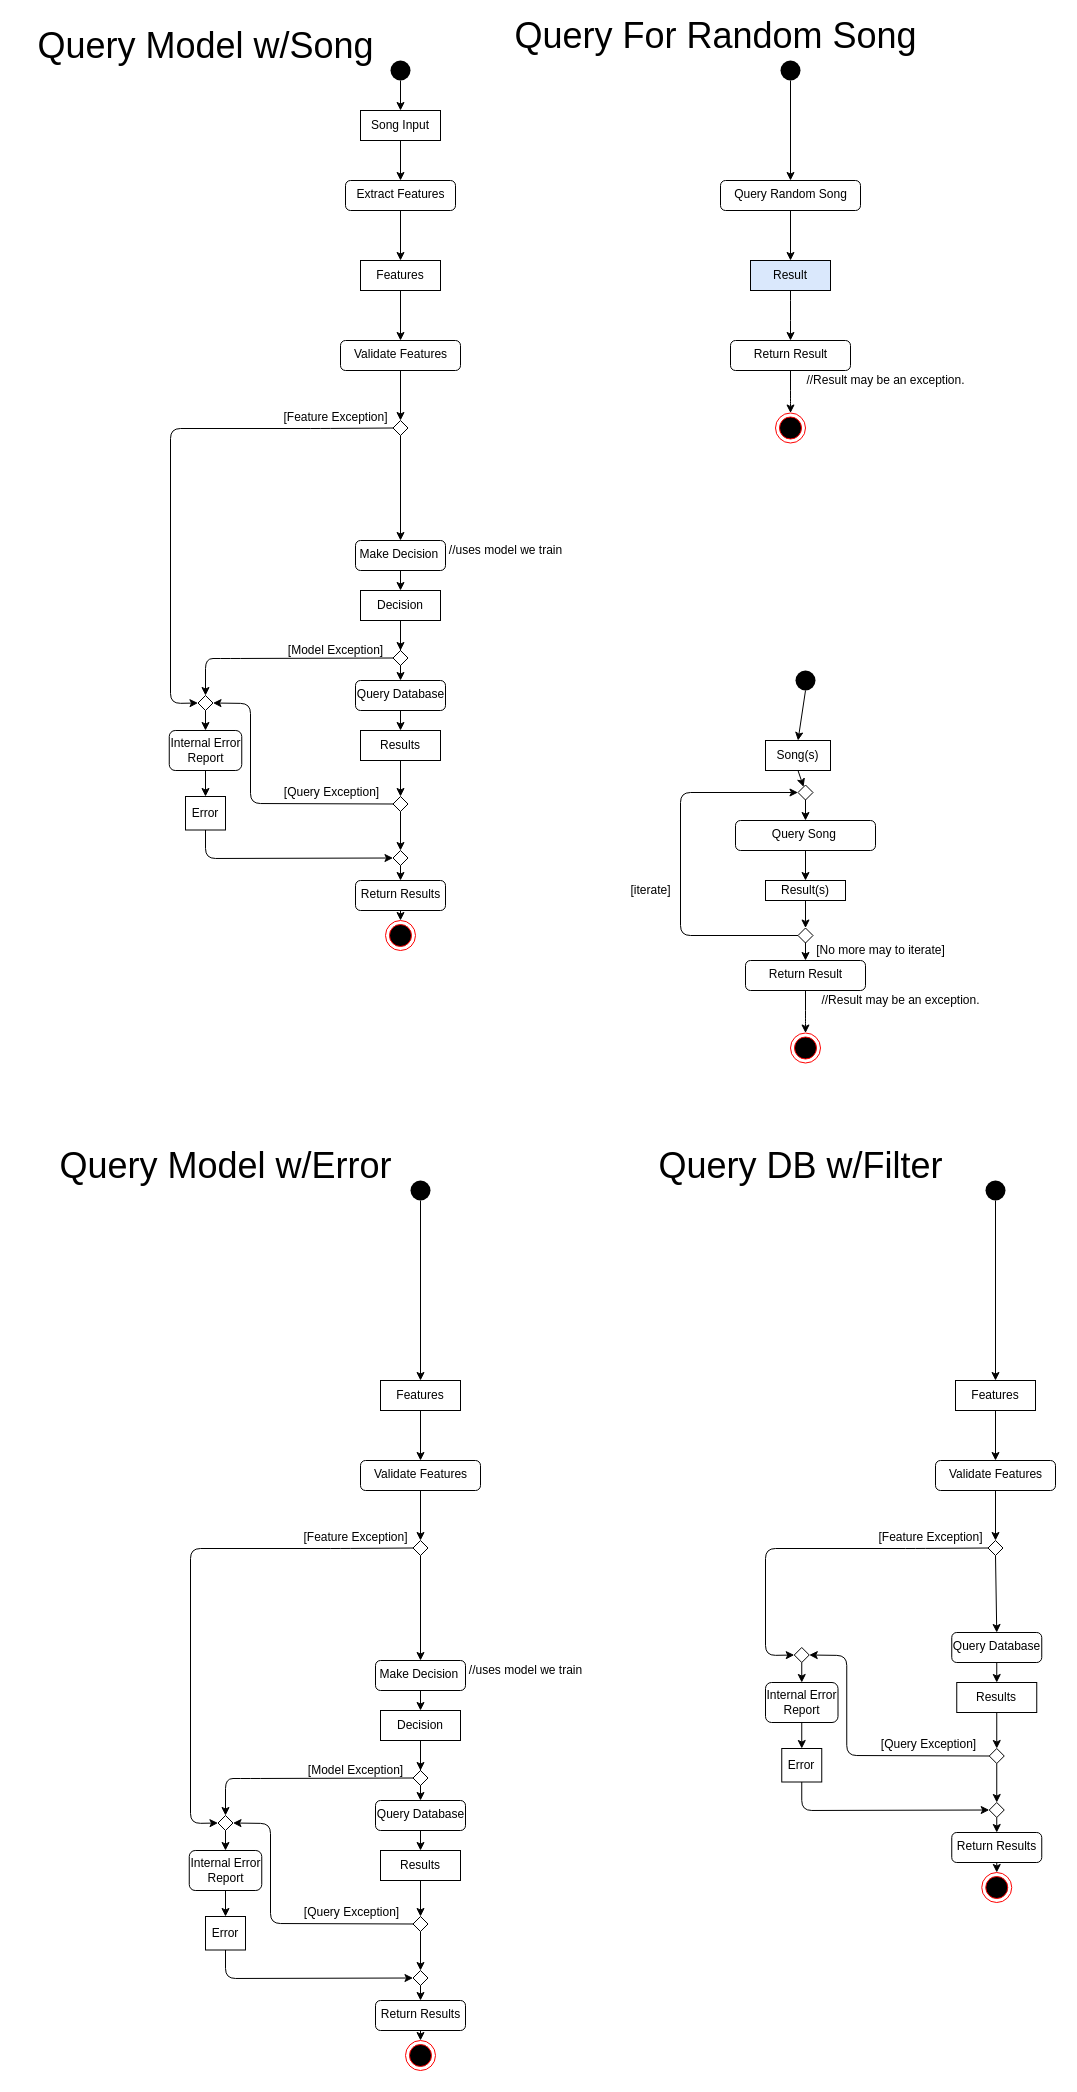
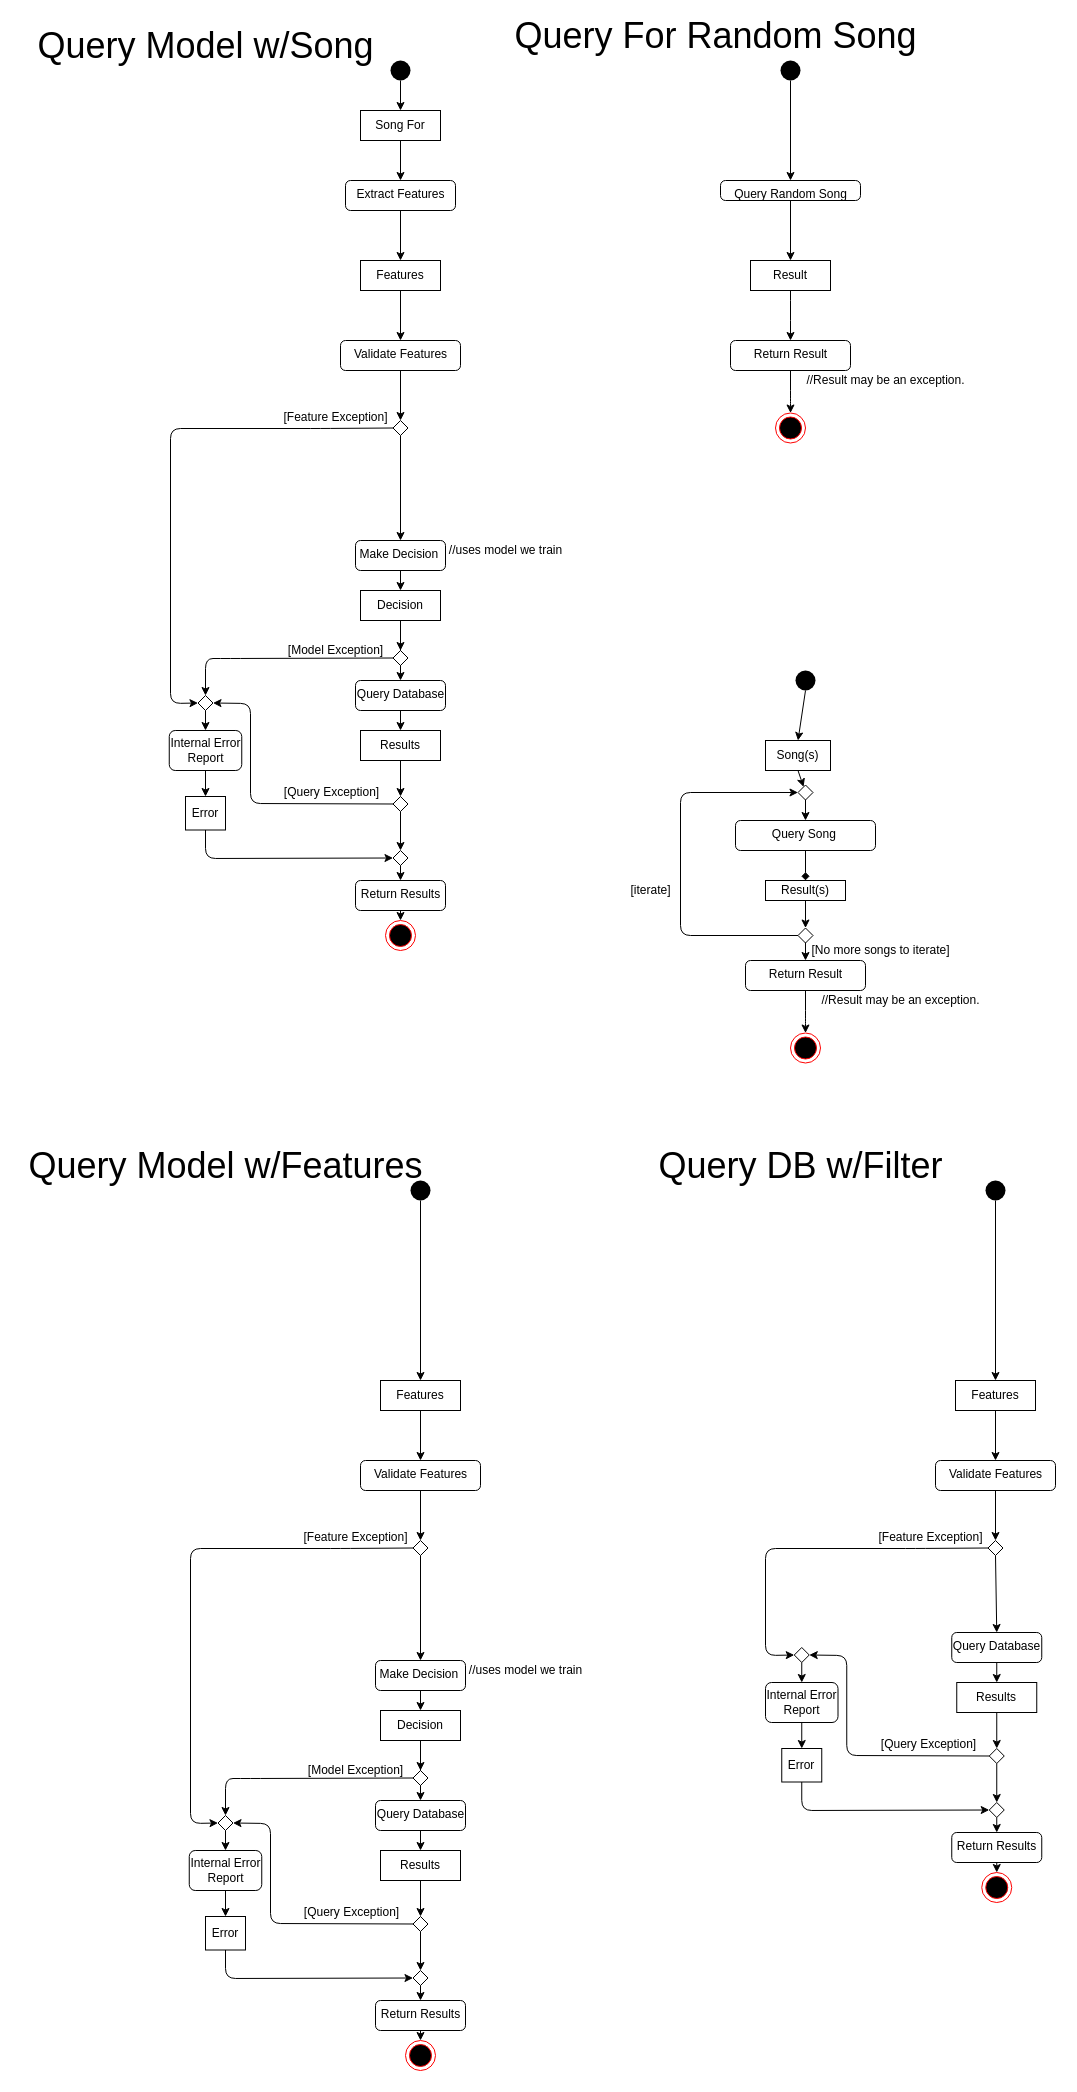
node "Song Input": label "Song Input" -> "Song For"
node "Query Random Song": size 140x30 -> 140x20
node "Result": fillcolor #dae8fc -> #ffffff
edge "Query Song" -> "Result(s)": arrowhead classic -> diamond
node "[No more may to iterate]": label "[No more may to iterate]" -> "[No more songs to iterate]"
node "Query Model w/Error": label "Query Model w/Error" -> "Query Model w/Features"
